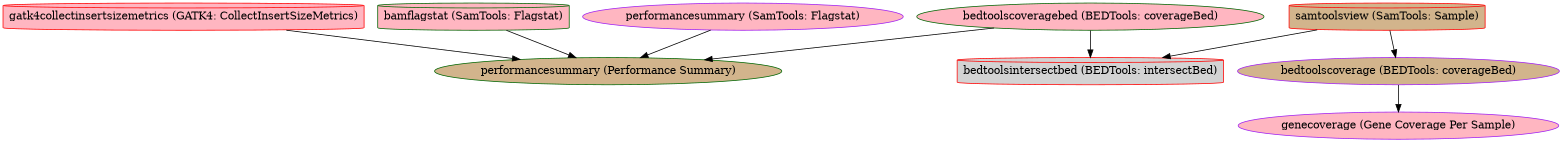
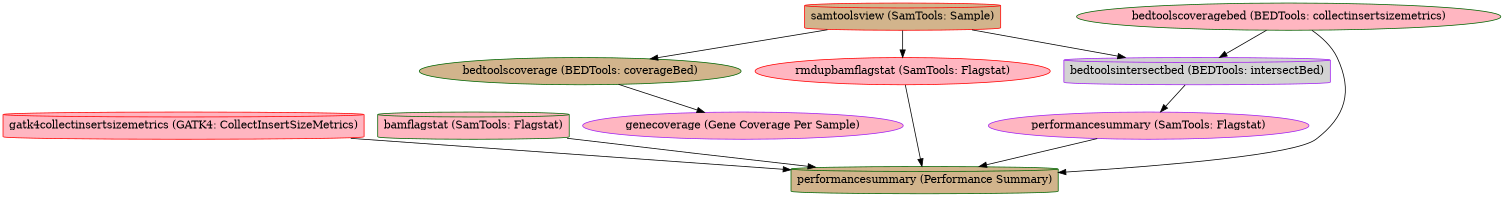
node "bedtoolscoveragebed (BEDTools: coverageBed)": label "bedtoolscoveragebed (BEDTools: coverageBed)" -> "bedtoolscoveragebed (BEDTools: collectinsertsizemetrics)"
node "performancesummary (Performance Summary)": shape ellipse -> cylinder
node "rmdupbamflagstat (SamTools: Flagstat)": added
node "bedtoolsintersectbed (BEDTools: intersectBed)": color red -> purple
node "bedtoolscoverage (BEDTools: coverageBed)": color purple -> darkgreen
edge "bedtoolsintersectbed (BEDTools: intersectBed)" -> "performancesummary (SamTools: Flagstat)": added
